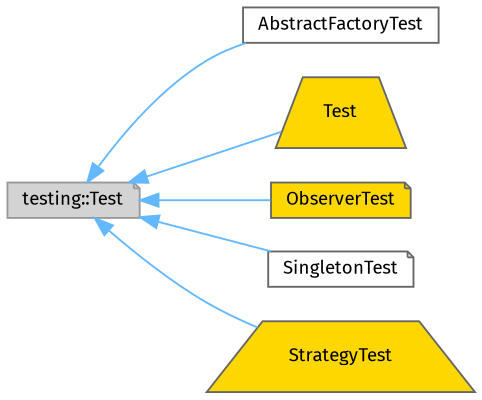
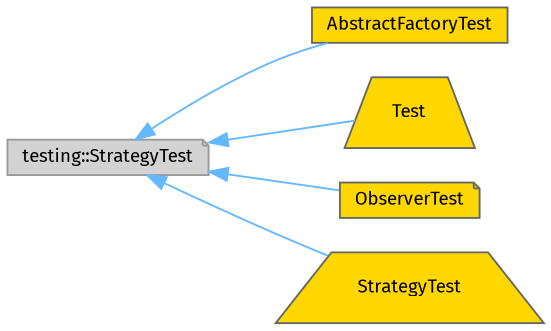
node "AbstractFactoryTest": fillcolor white -> gold
node "testing::Test": label "testing::Test" -> "testing::StrategyTest"
node "SingletonTest": removed
